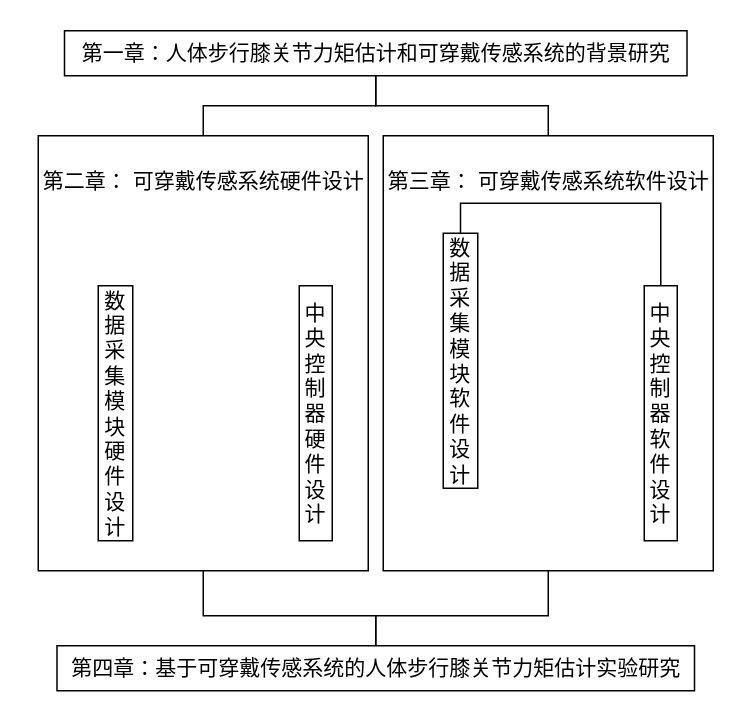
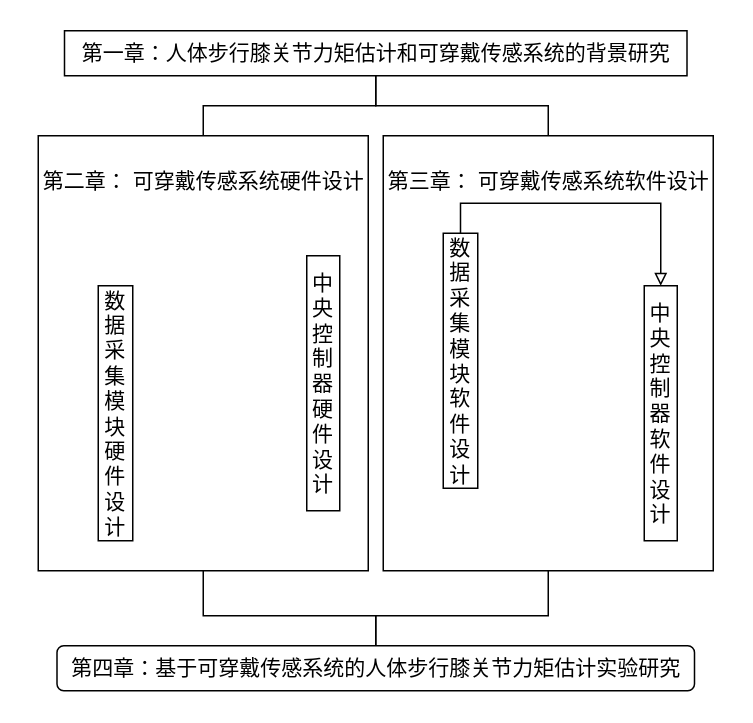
edge "数据采集模块软件设计" -- "中央控制器软件设计": arrowhead none -> block
node "中央控制器硬件设计": moved (316, 413) -> (323, 383)
node "第四章：基于可穿戴传感系统的人体步行膝关节力矩估计实验研究": shape rectangle -> rounded rectangle
